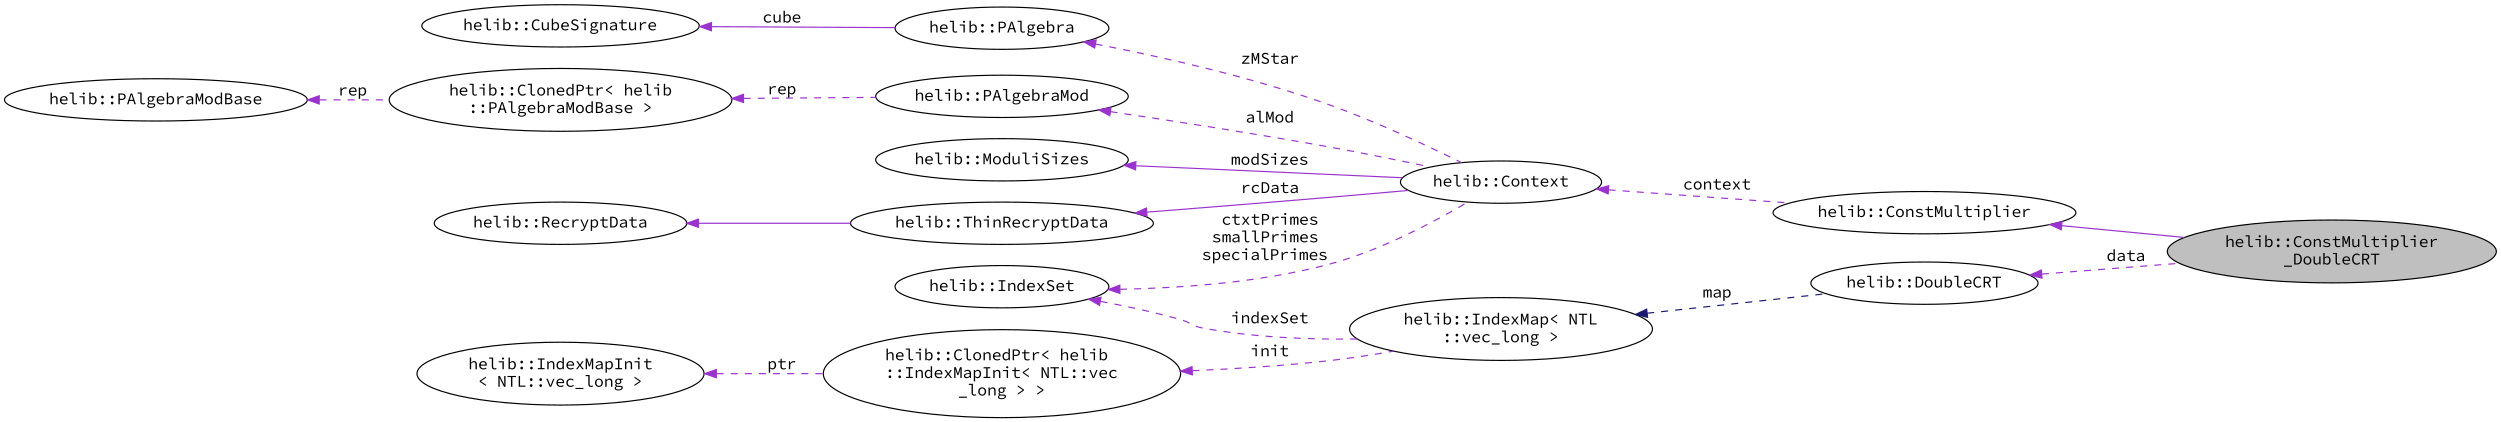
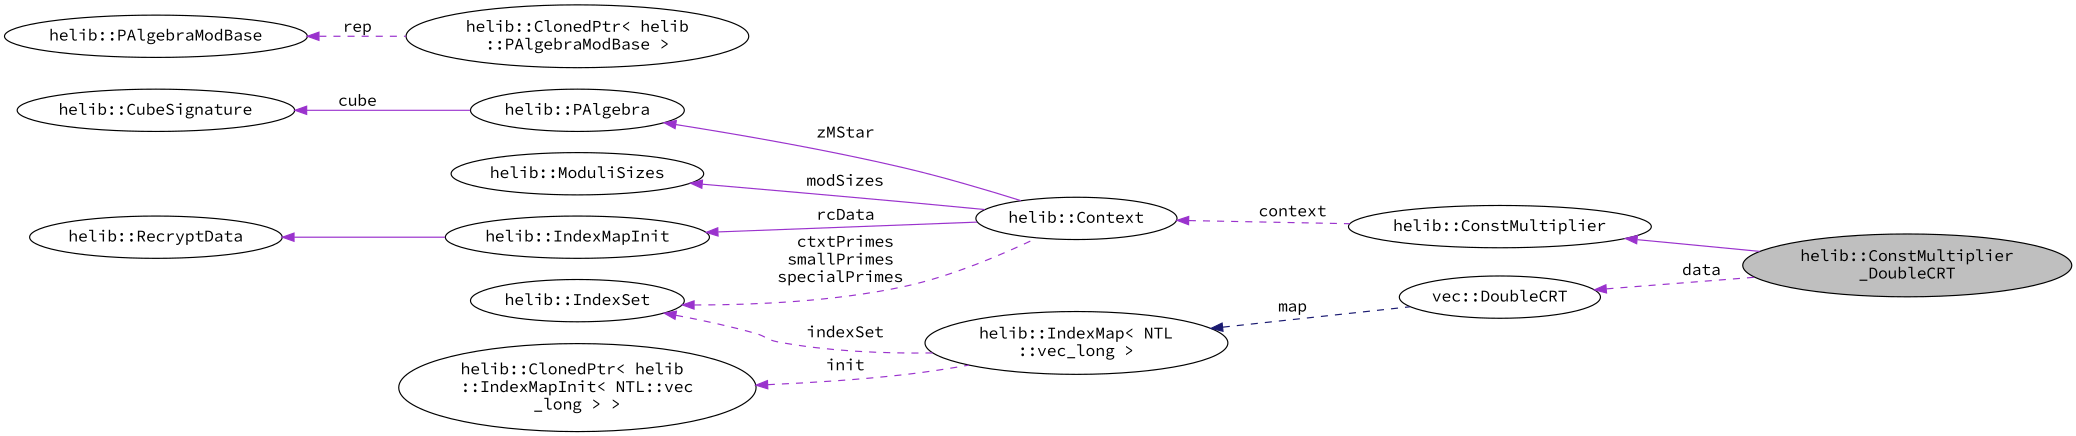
edge "helib::Context" -> "helib::PAlgebra": style dashed -> solid
node "helib::PAlgebraMod": removed
node "helib::ThinRecryptData": label "helib::ThinRecryptData" -> "helib::IndexMapInit"
node "helib::DoubleCRT": label "helib::DoubleCRT" -> "vec::DoubleCRT"
node "helib::IndexMapInit < NTL::vec_long >": removed
